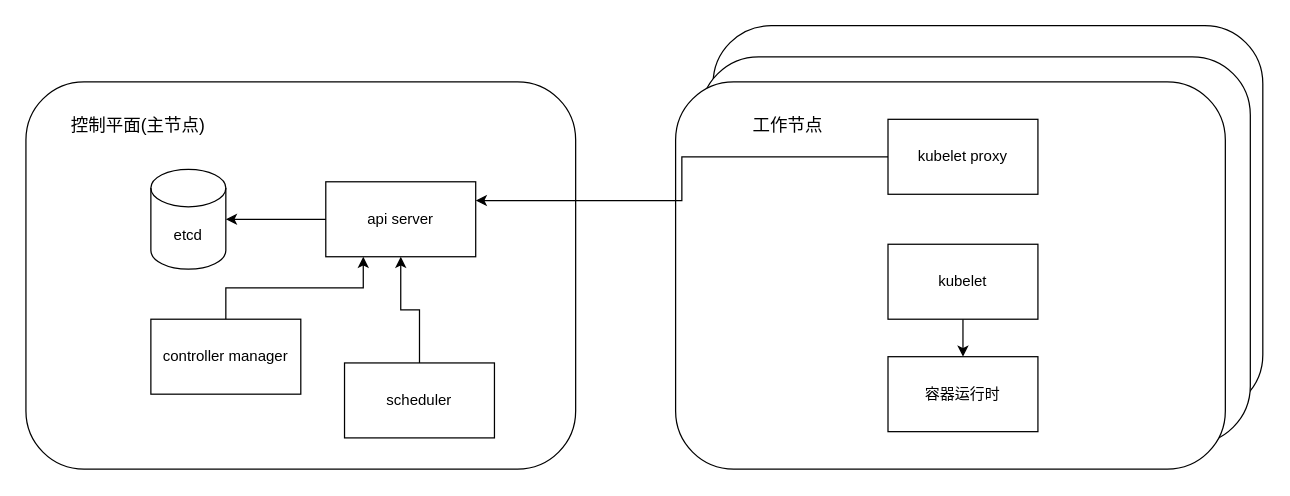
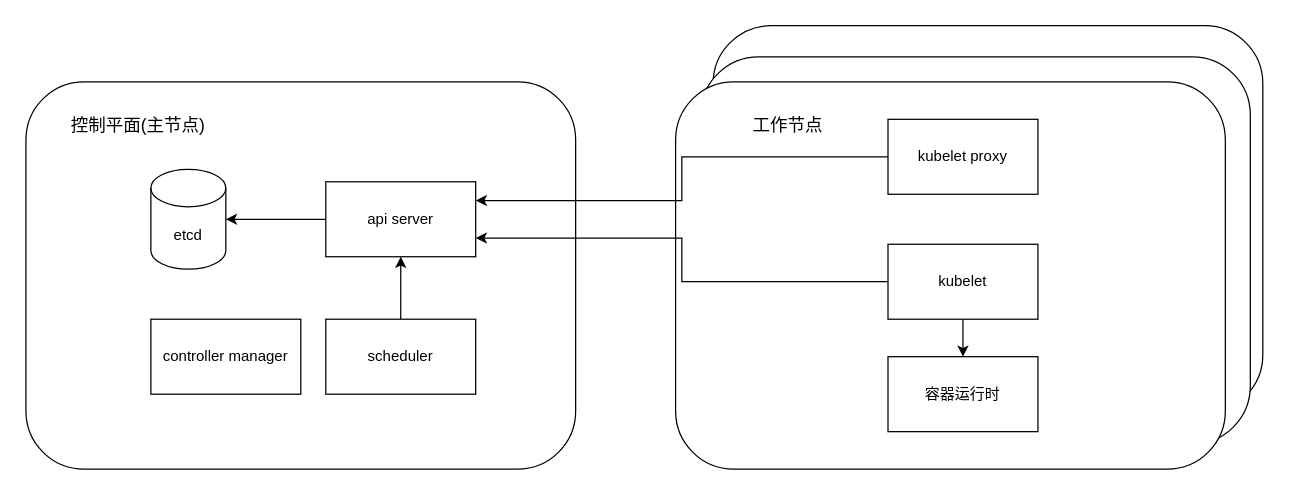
edge "kubelet" -> "api server": added
edge "controller manager" -> "api server": removed
node "scheduler": moved (419, 401) -> (401, 357)
